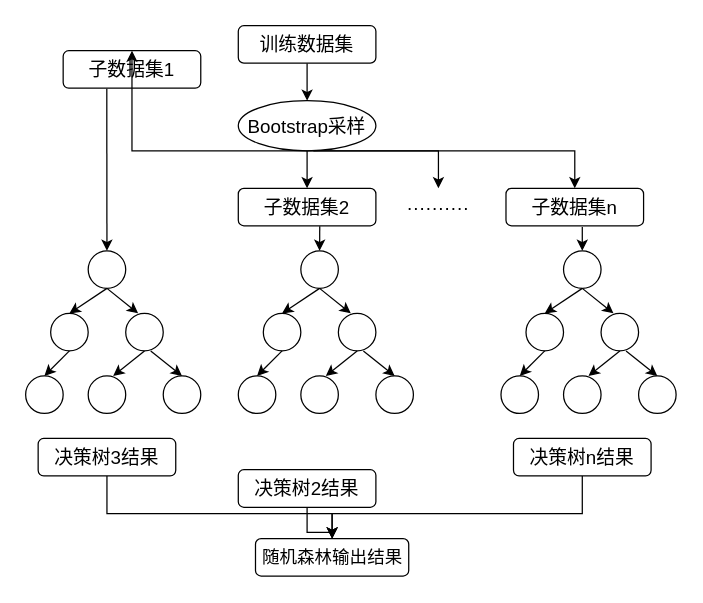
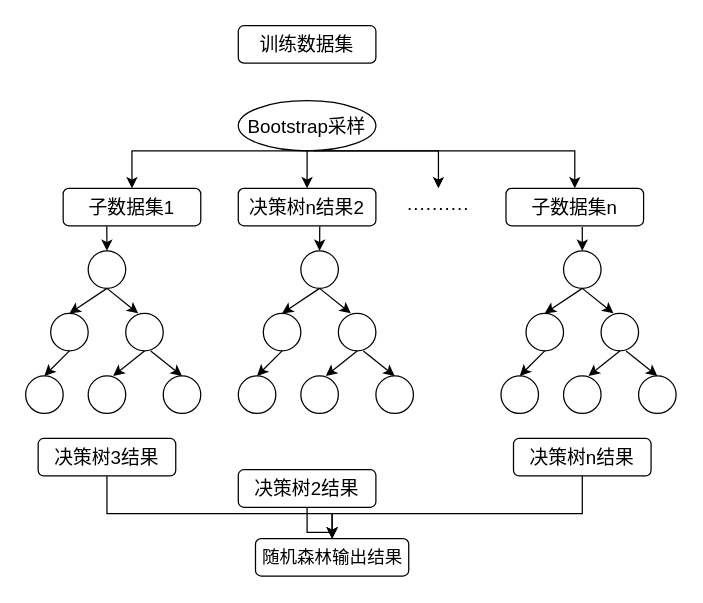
node "子数据集1": moved (132, 69) -> (132, 207)
edge "训练数据集" -> "Bootstrap采样": removed
node "子数据集2": label "子数据集2" -> "决策树n结果2"
